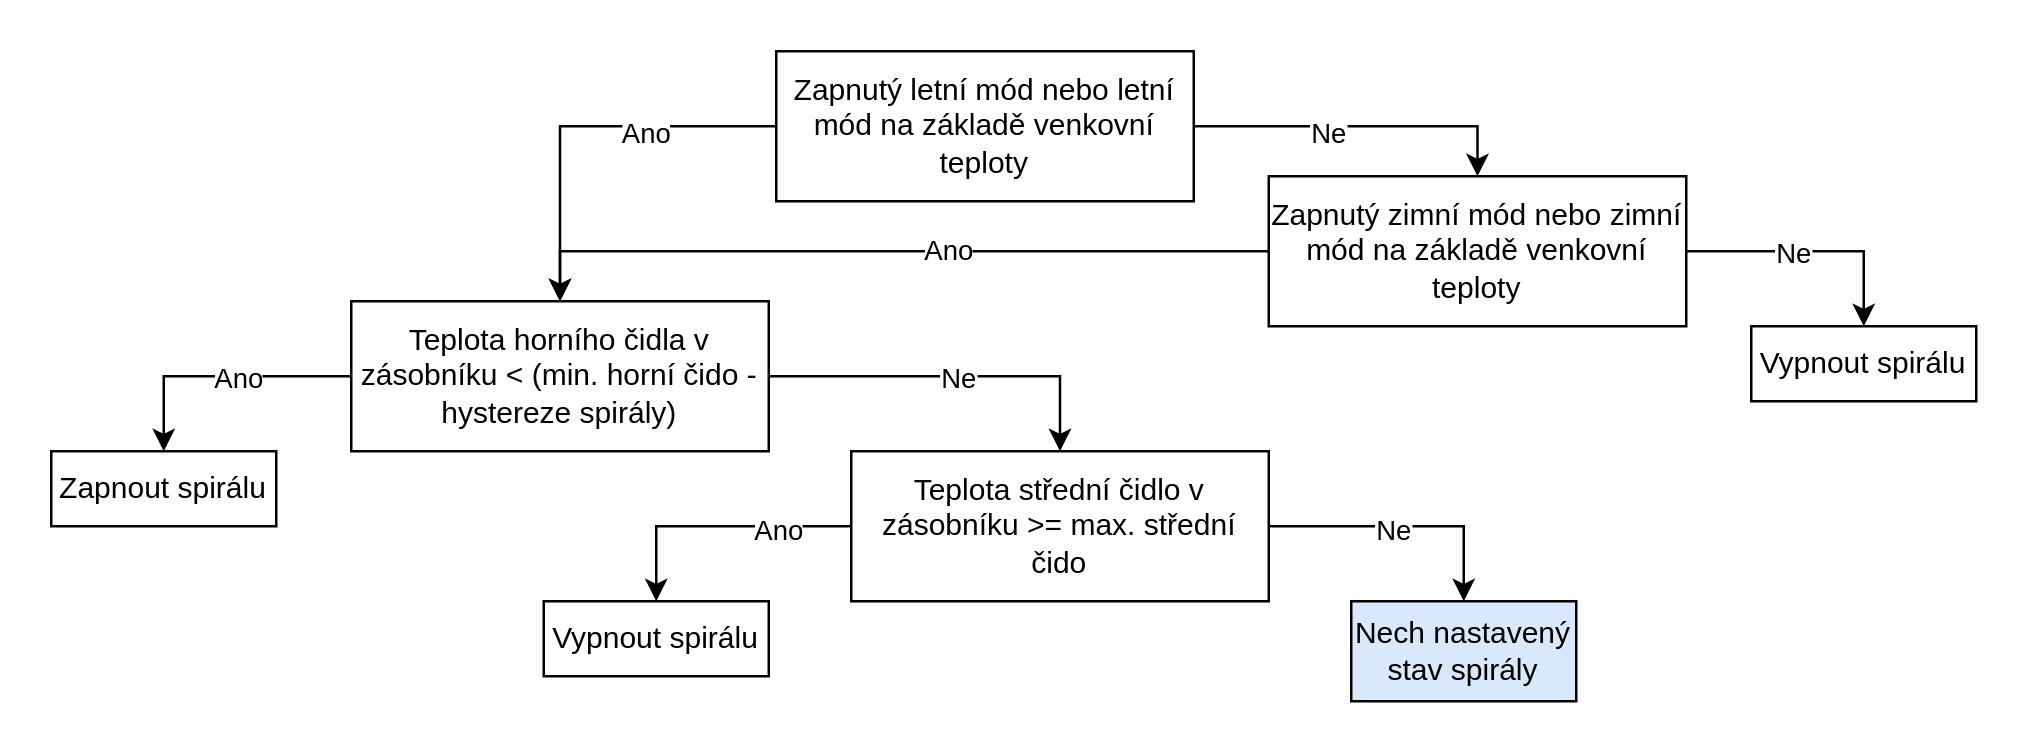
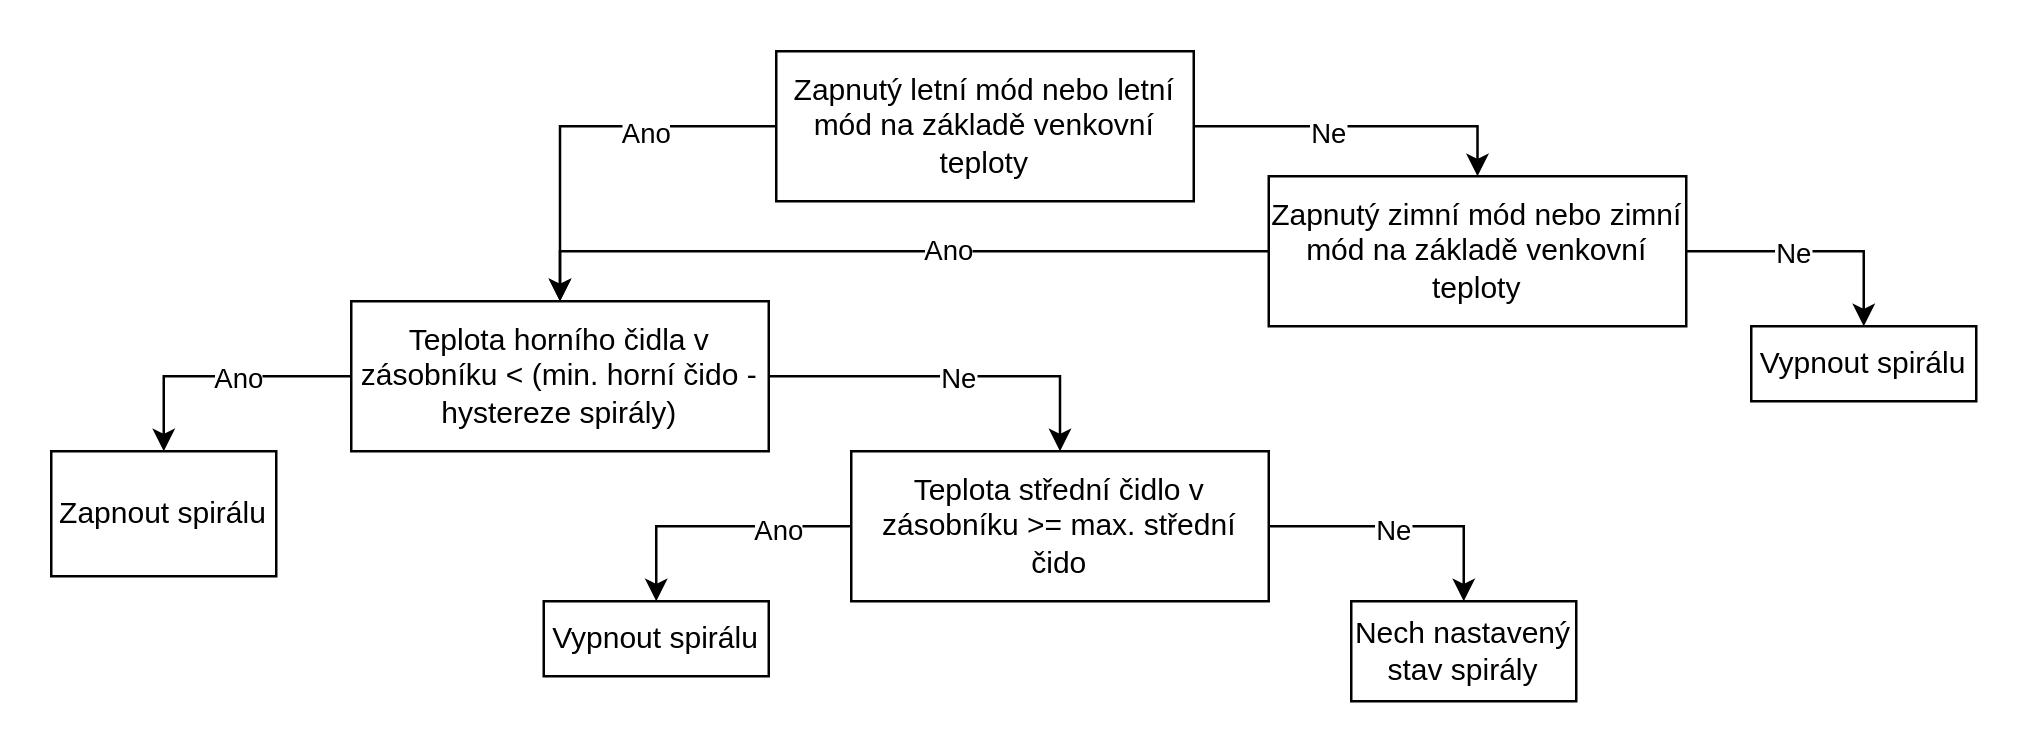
node "Zapnout spirálu": size 225x75 -> 225x125
node "Nech nastavený stav spirály": fillcolor #dae8fc -> #ffffff
